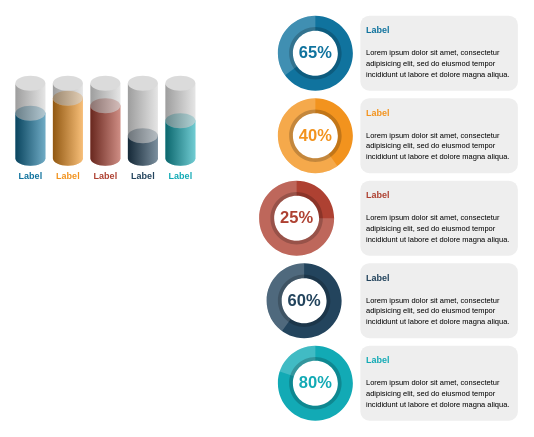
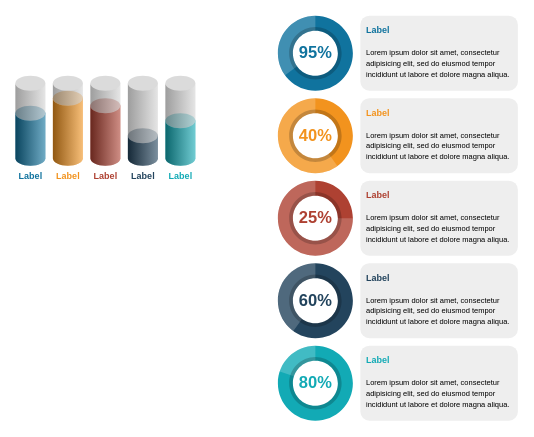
node "65%": label "65%" -> "95%"
node "25%": moved (297, 218) -> (315, 218)
node "60%": moved (304, 300) -> (315, 300)
